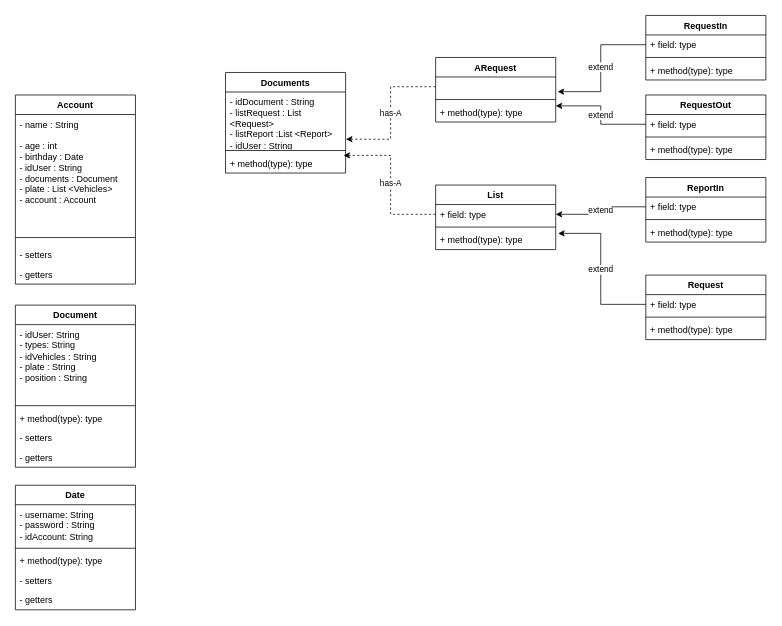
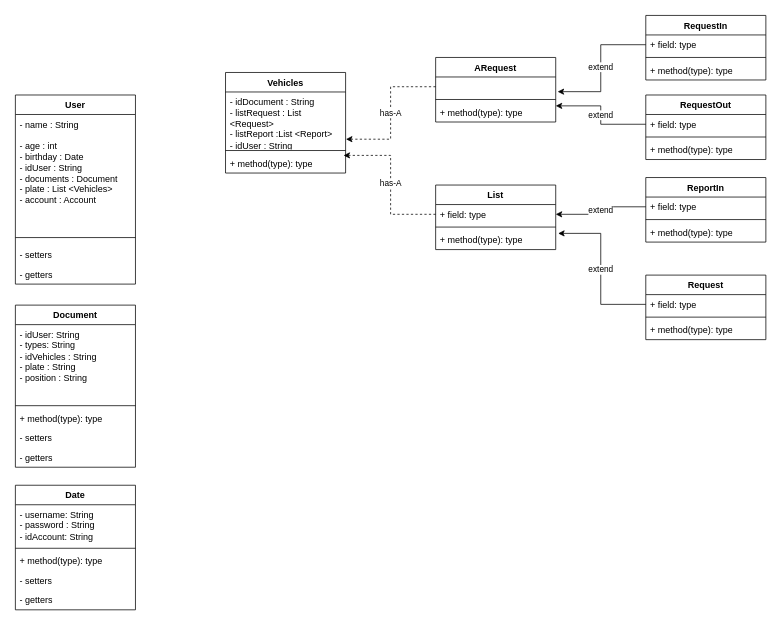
node "Documents": label "Documents" -> "Vehicles"
node "Account": label "Account" -> "User"
